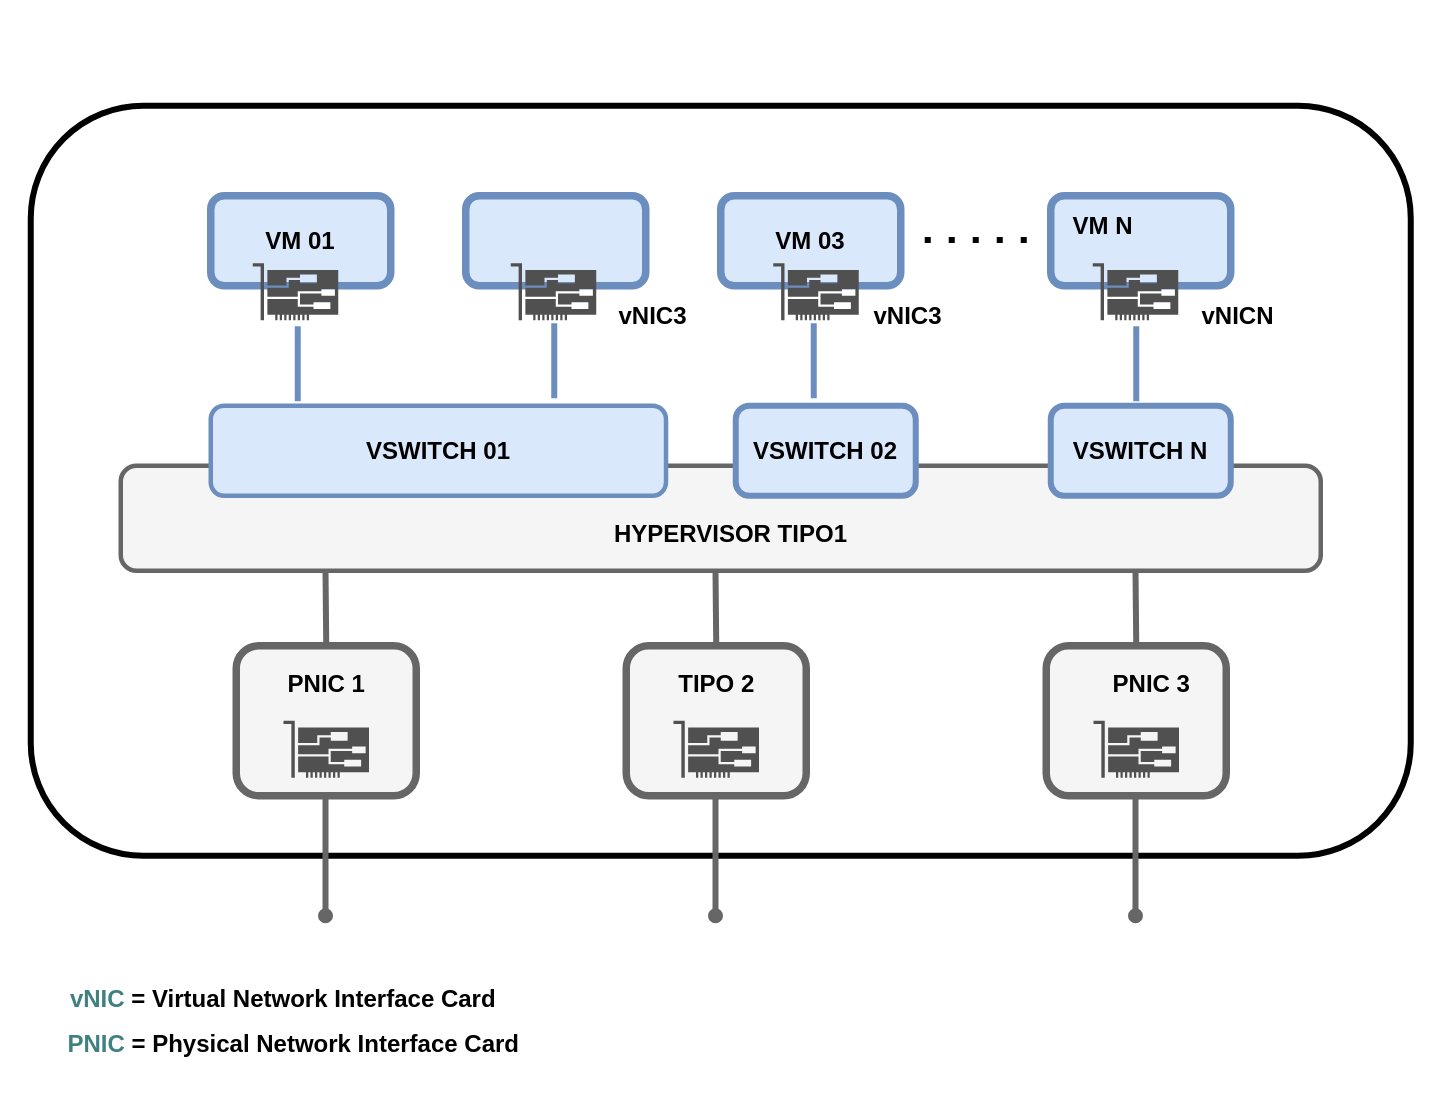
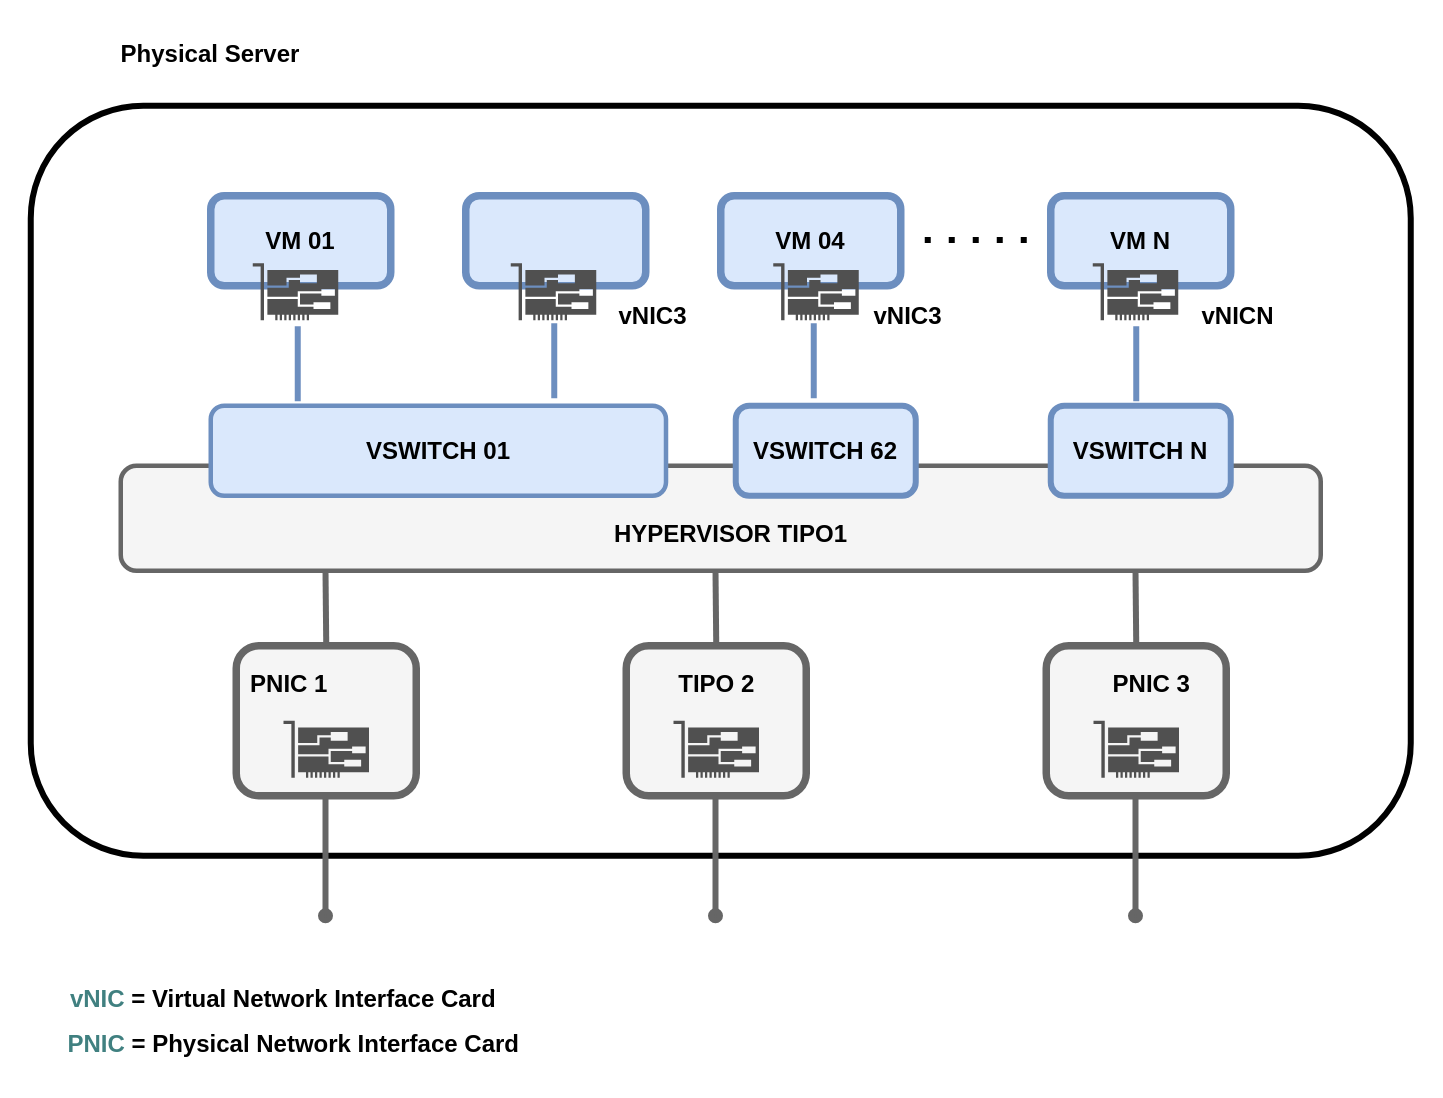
node "Physical Server": added
node "VM N": moved (1103, 226) -> (1141, 241)
node "VM 03": label "VM 03" -> "VM 04"
node "VSWITCH 02": label "VSWITCH 02" -> "VSWITCH 62"
node "PNIC 1": moved (326, 683) -> (289, 683)
